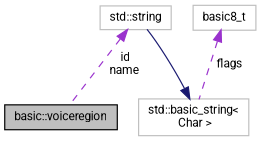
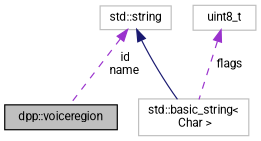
node "basic8_t": label "basic8_t" -> "uint8_t"
edge "std::string" -> "std::basic_string< Char >": reversed
node "basic::voiceregion": label "basic::voiceregion" -> "dpp::voiceregion"
